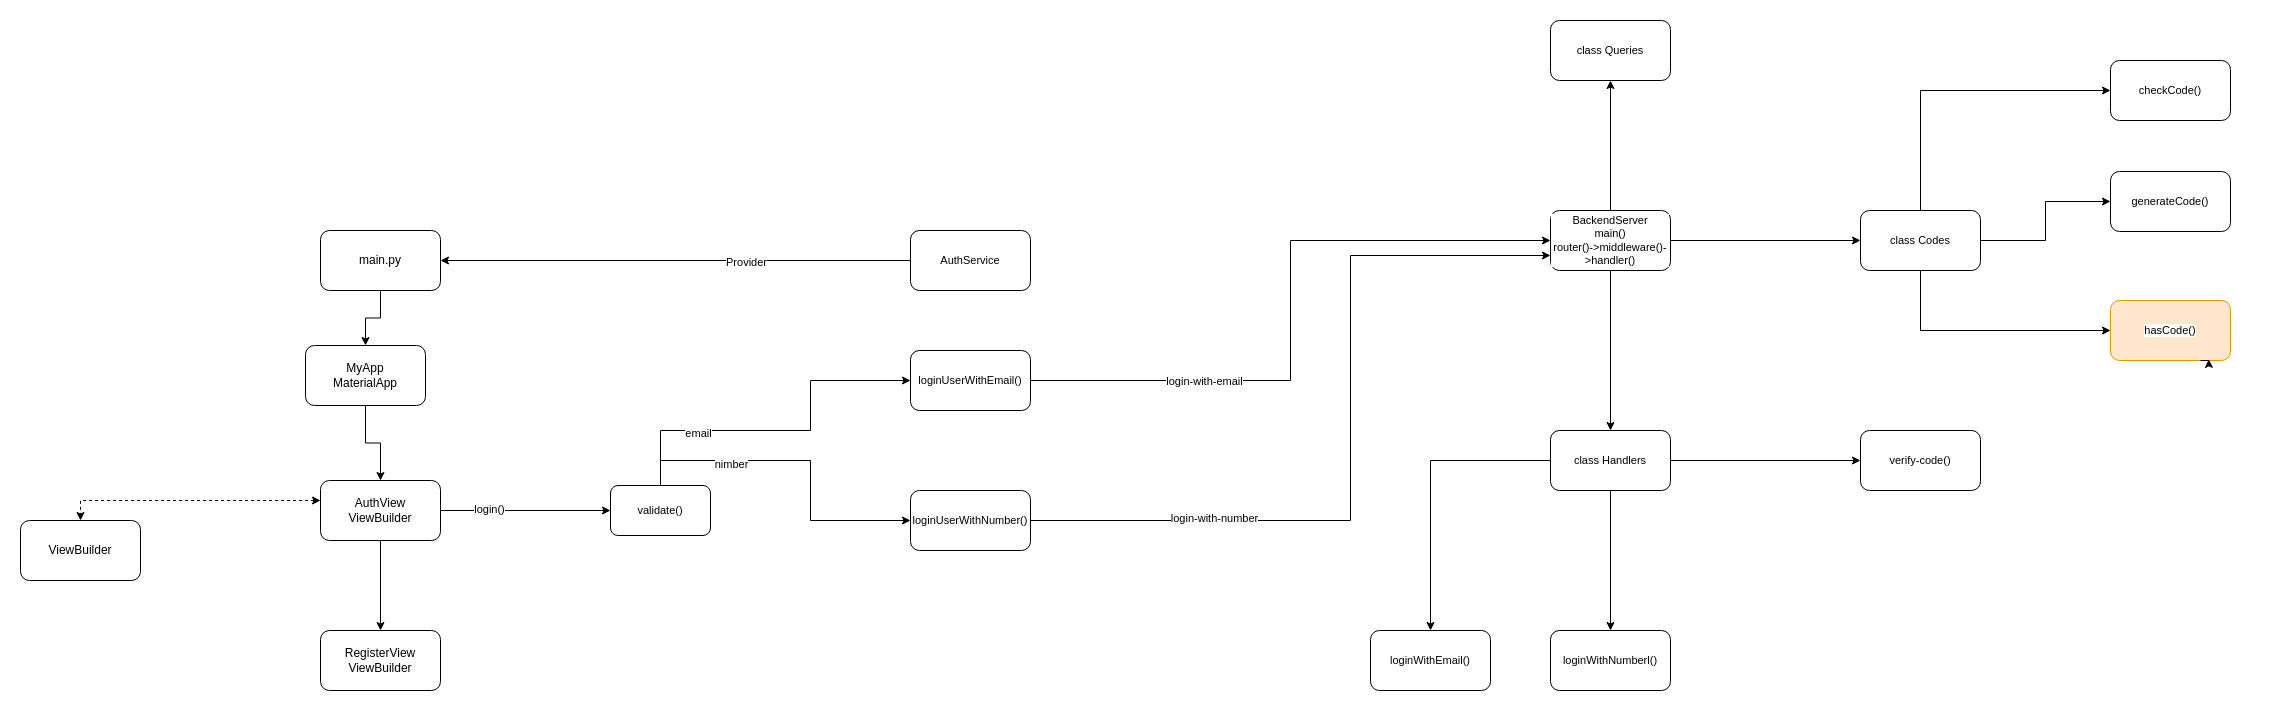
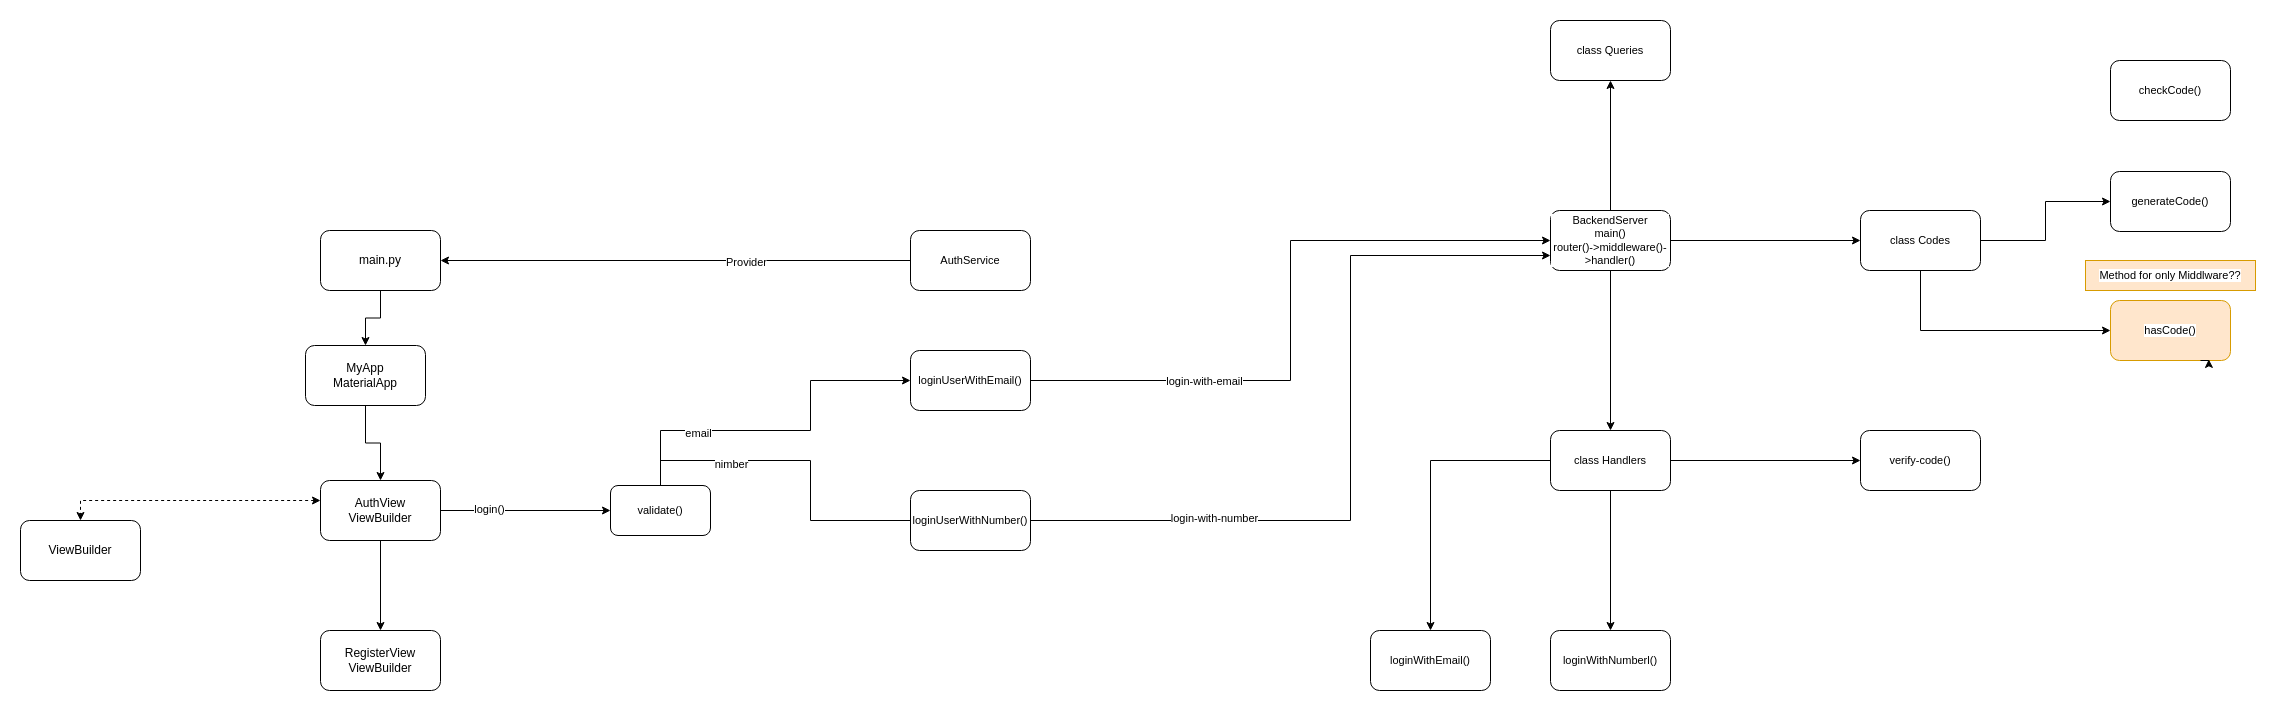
edge "class Codes" -> "checkCode()": removed
node "Method for only Middlware??": added
edge "validate()" -> "loginUserWithNumber()": arrowhead classic -> none
